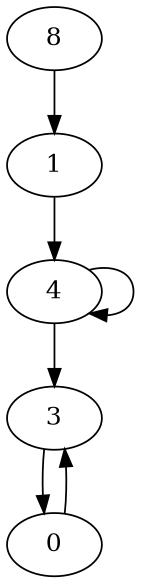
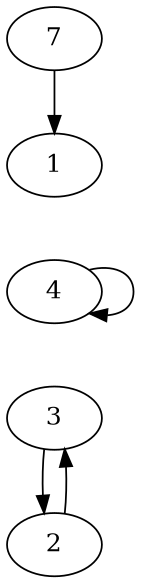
node "8": label "8" -> "7"
edge "1" -> "4": removed
edge "4" -> "3": removed
node "0": label "0" -> "2"
